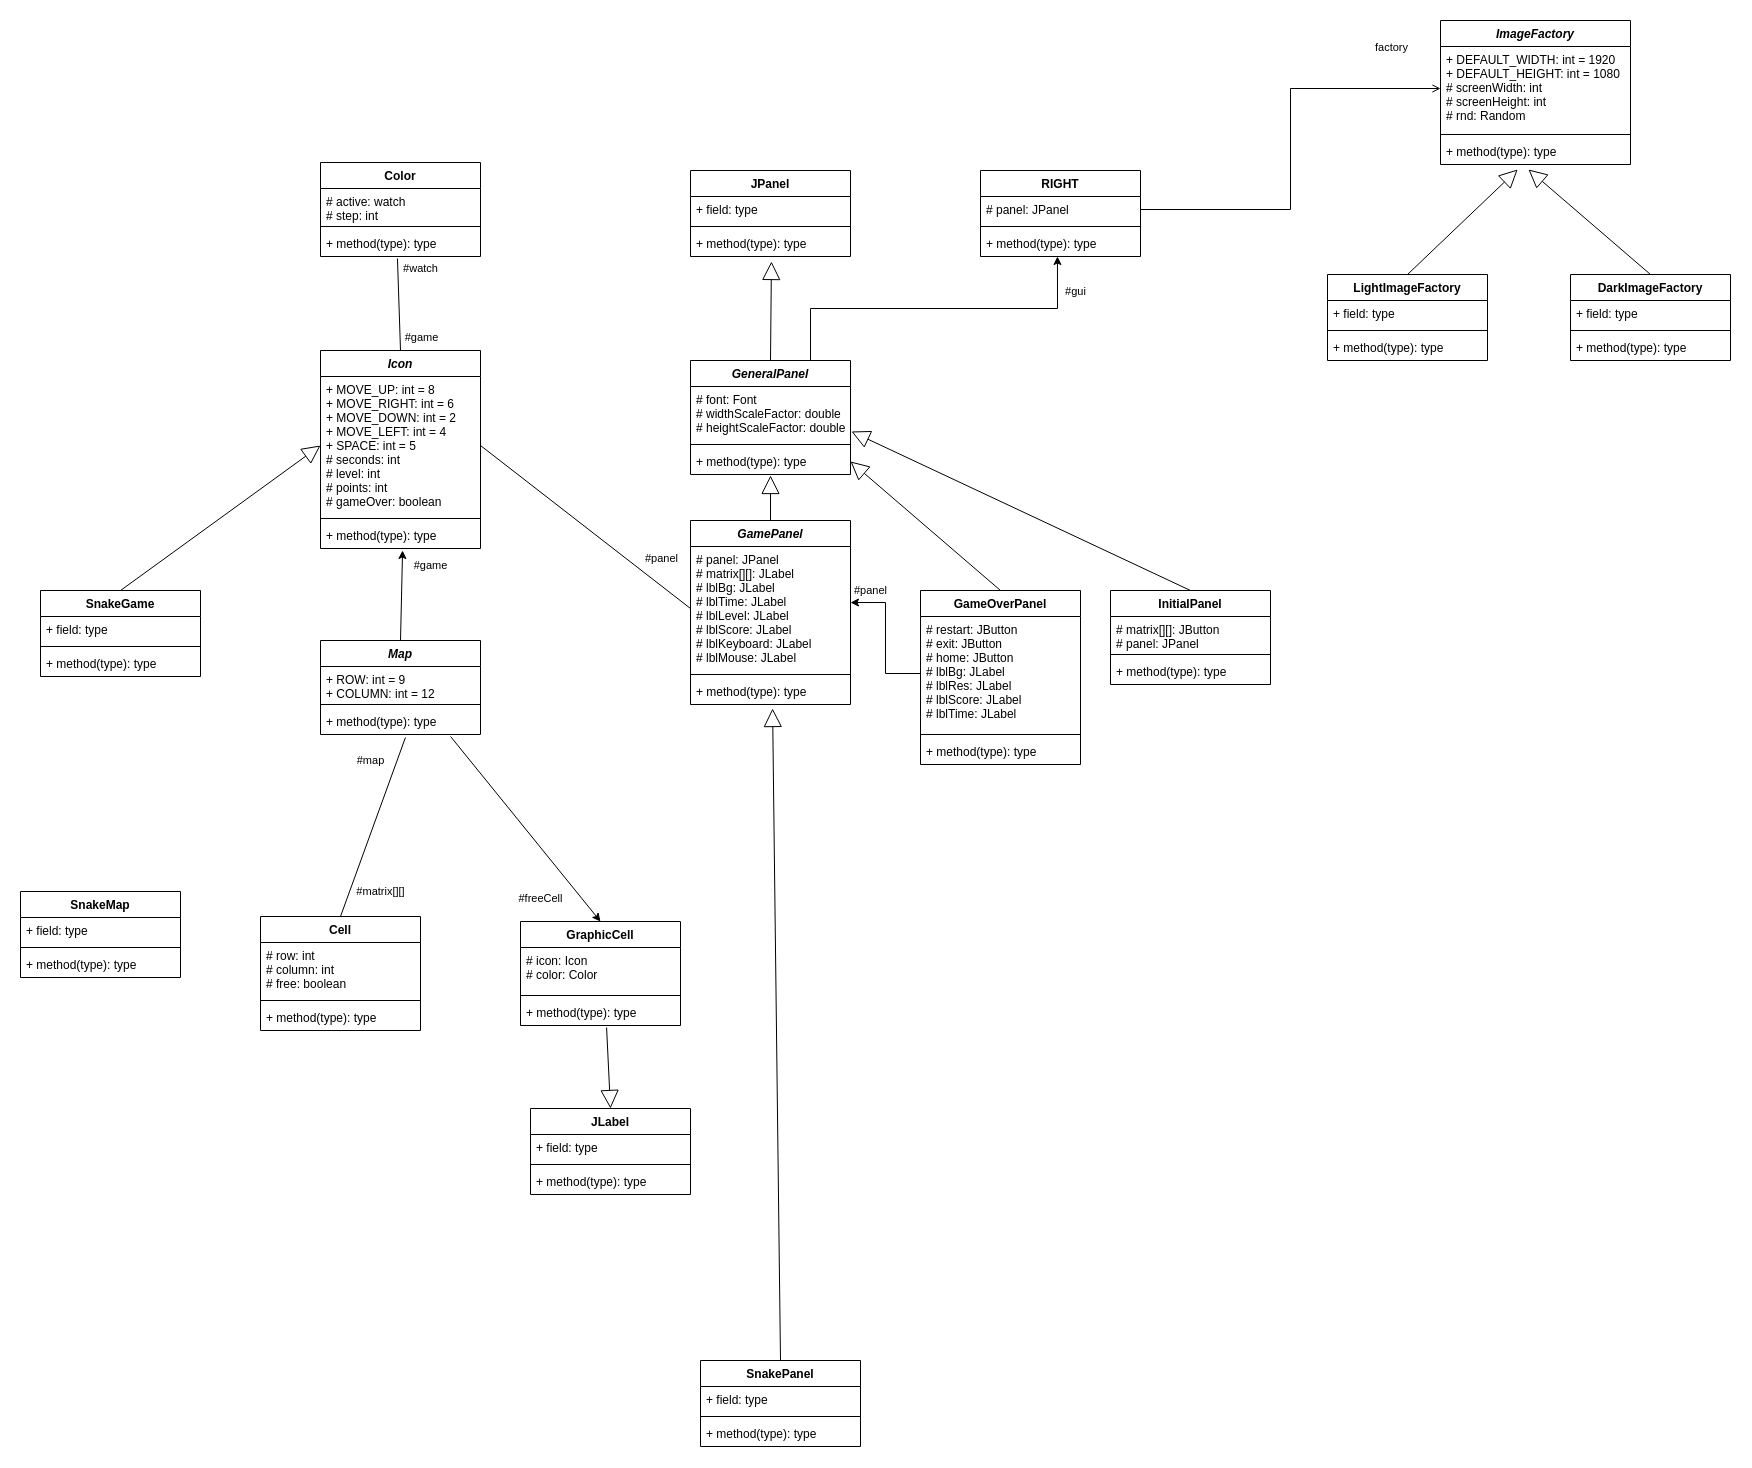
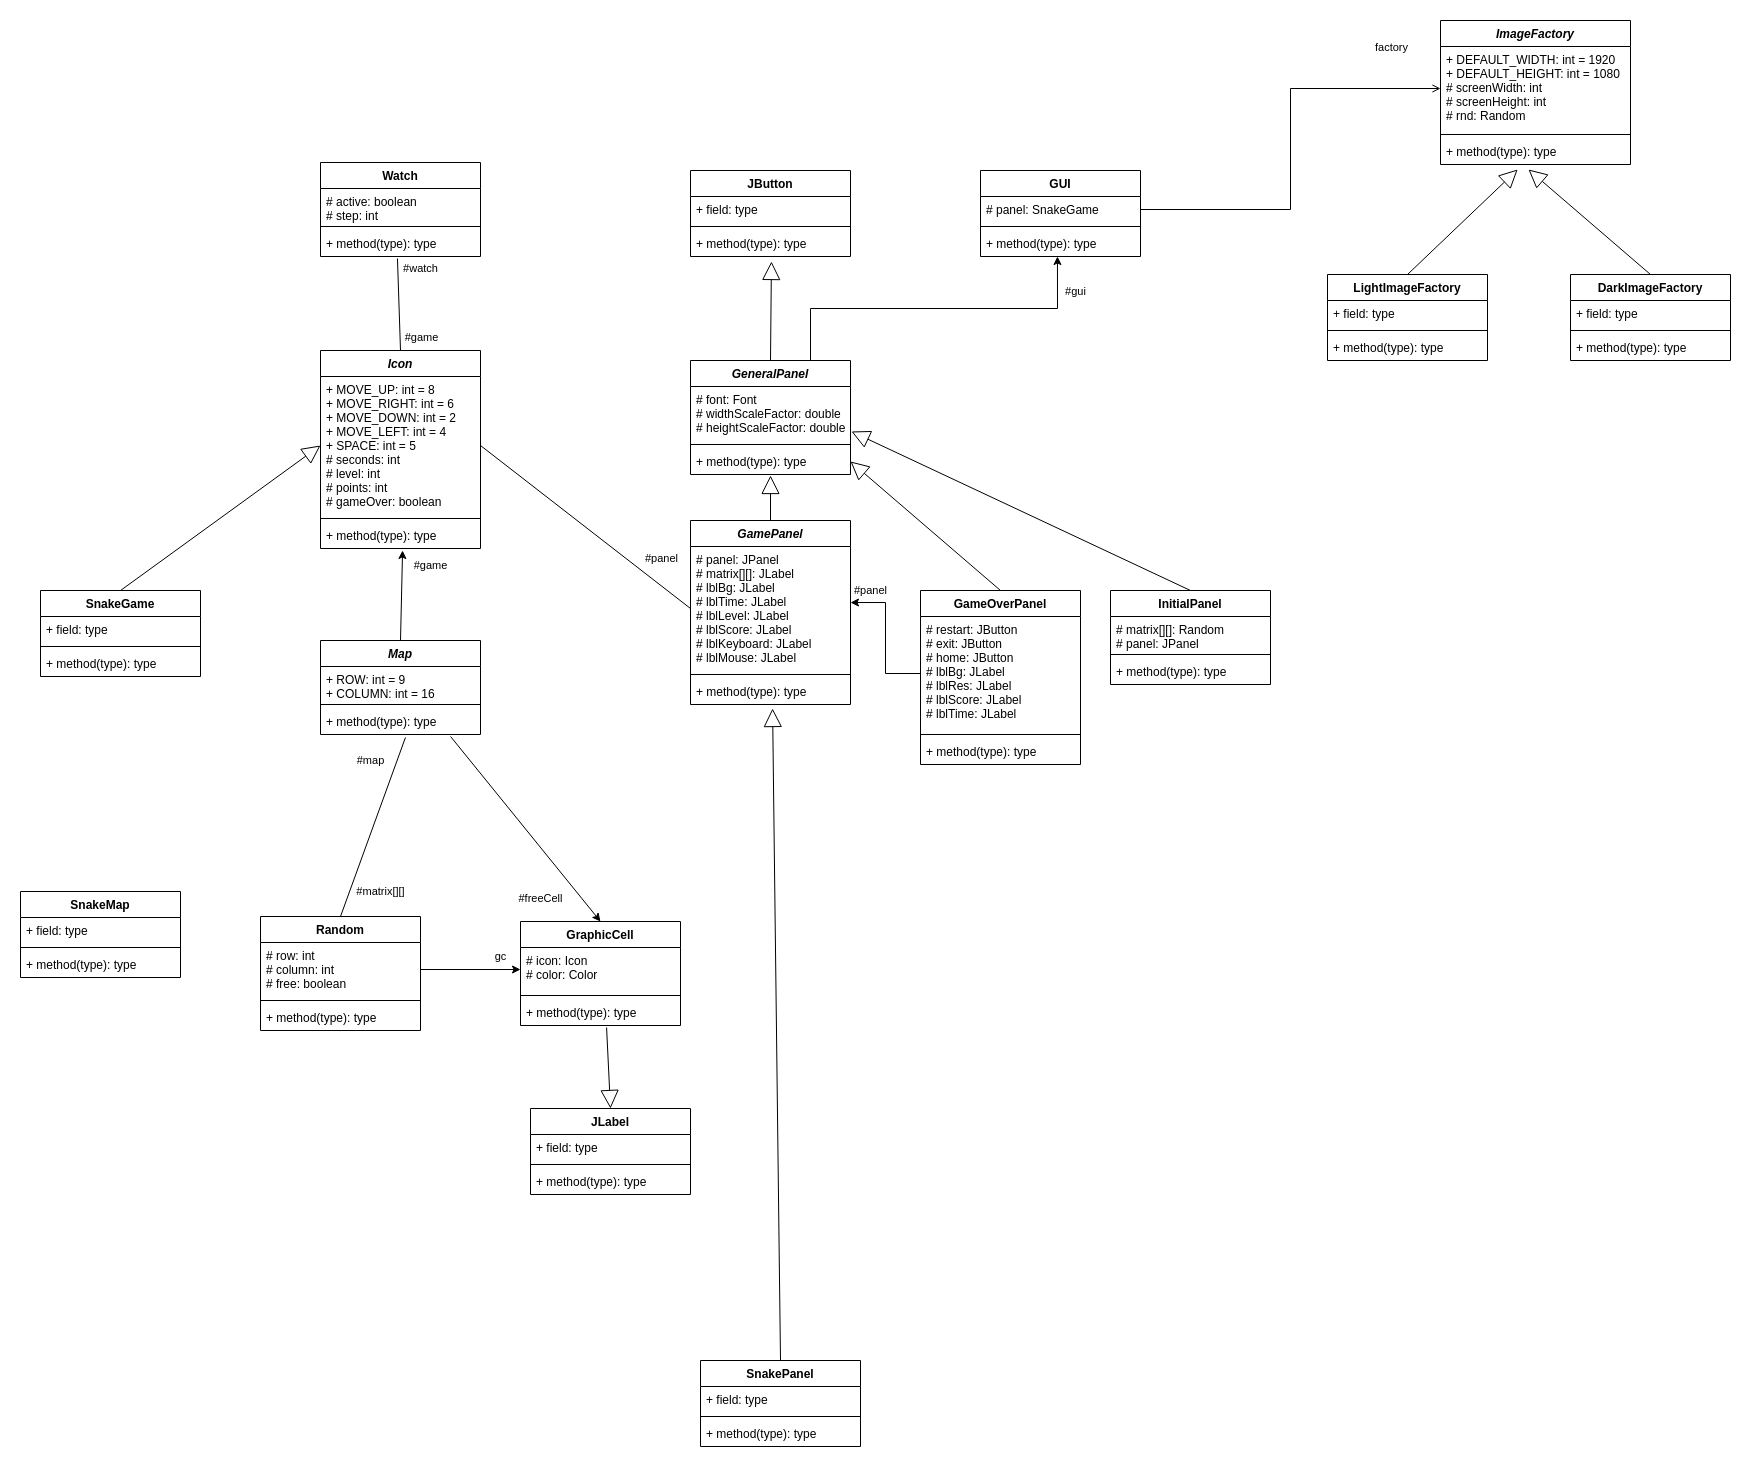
node "Color": label "Color" -> "Watch"
node "JPanel": label "JPanel" -> "JButton"
node "RIGHT": label "RIGHT" -> "GUI"
node "# active: watch # step: int": label "# active: watch # step: int" -> "# active: boolean # step: int"
node "# panel: JPanel": label "# panel: JPanel" -> "# panel: SnakeGame"
node "# matrix[][]: JButton # panel: JPanel": label "# matrix[][]: JButton # panel: JPanel" -> "# matrix[][]: Random # panel: JPanel"
node "+ ROW: int = 9 + COLUMN: int = 12": label "+ ROW: int = 9 + COLUMN: int = 12" -> "+ ROW: int = 9 + COLUMN: int = 16"
node "Cell": label "Cell" -> "Random"
edge "# row: int # column: int # free: boolean" -> "# icon: Icon # color: Color": added, label "gc"
